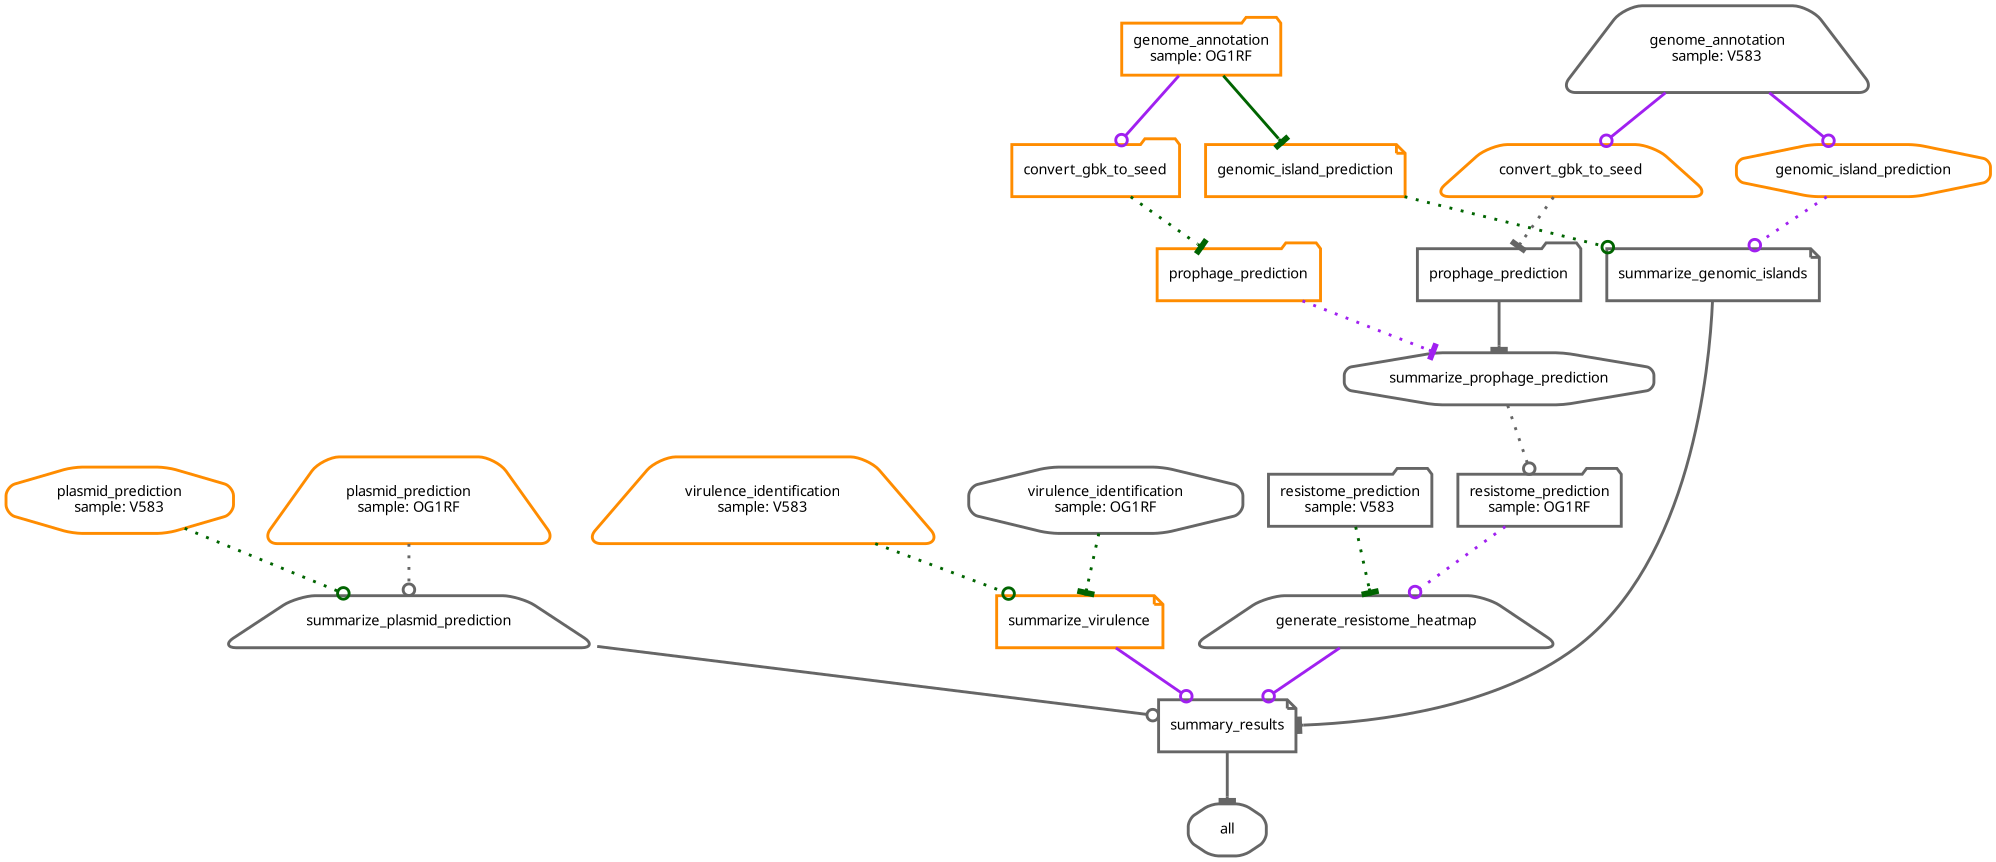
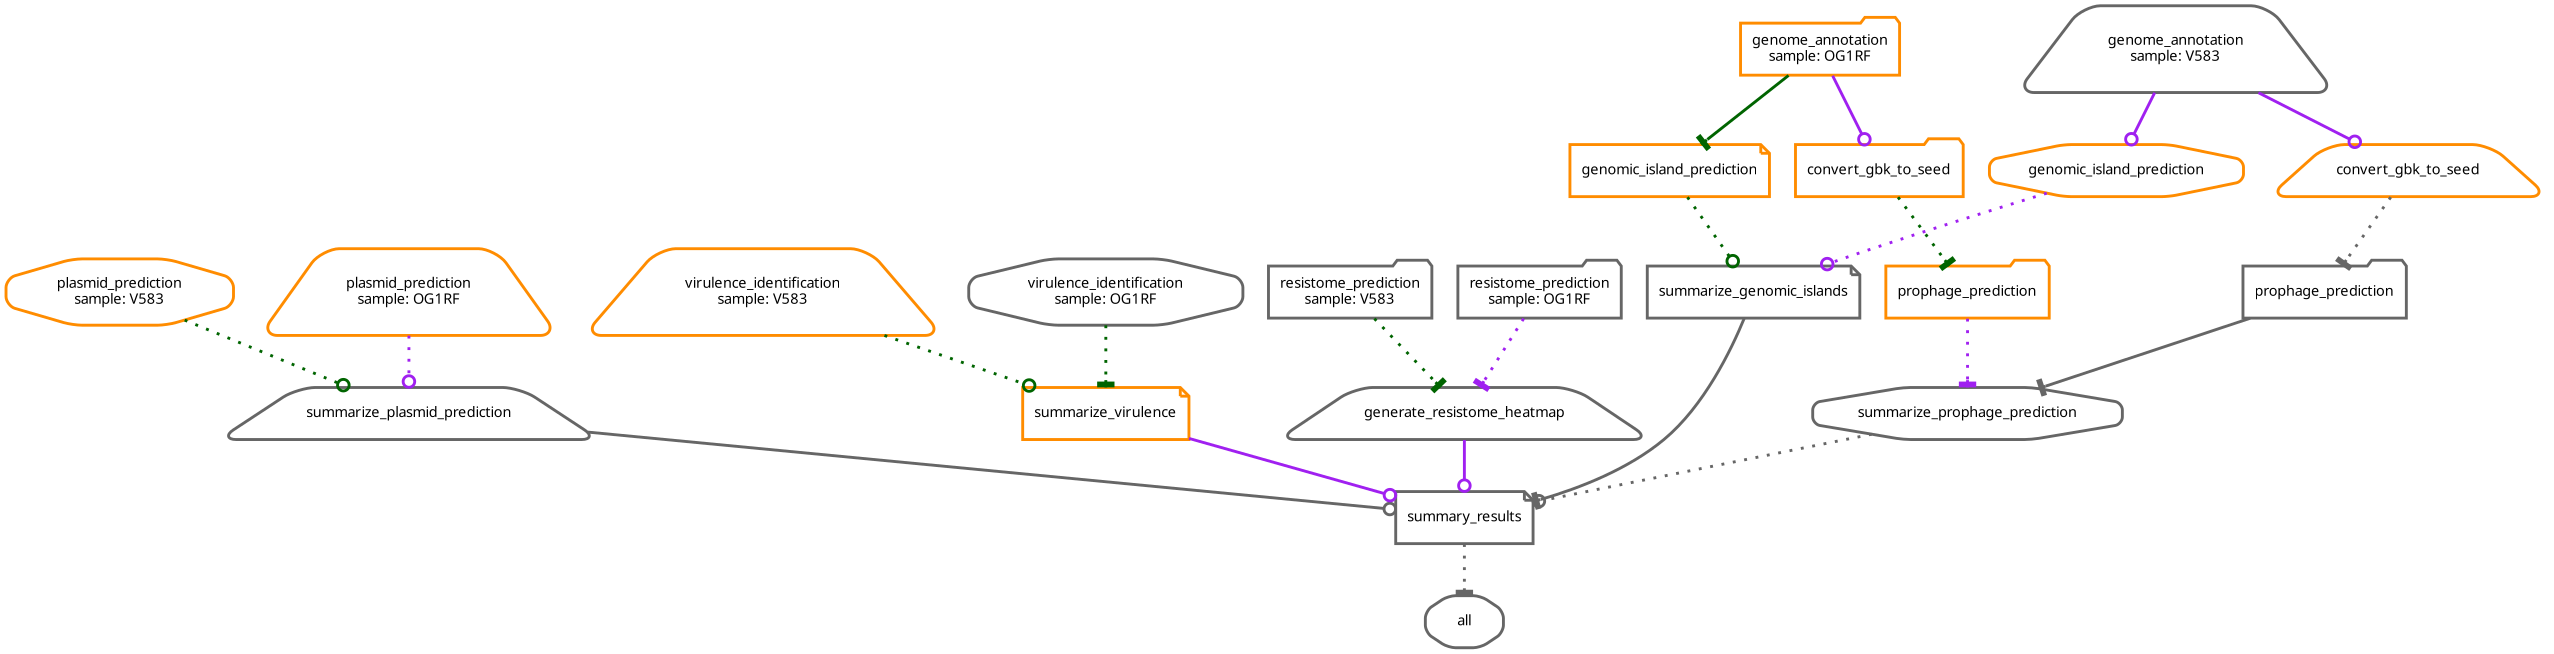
edge "summarize_prophage_prediction" -> "resistome_prediction sample: OG1RF": now "summarize_prophage_prediction" -> "summary_results"
edge "resistome_prediction sample: OG1RF" -> "generate_resistome_heatmap": arrowhead odot -> tee
edge "plasmid_prediction sample: OG1RF" -> "summarize_plasmid_prediction": color gray40 -> purple
edge "summary_results" -> "all": style bold -> dotted
